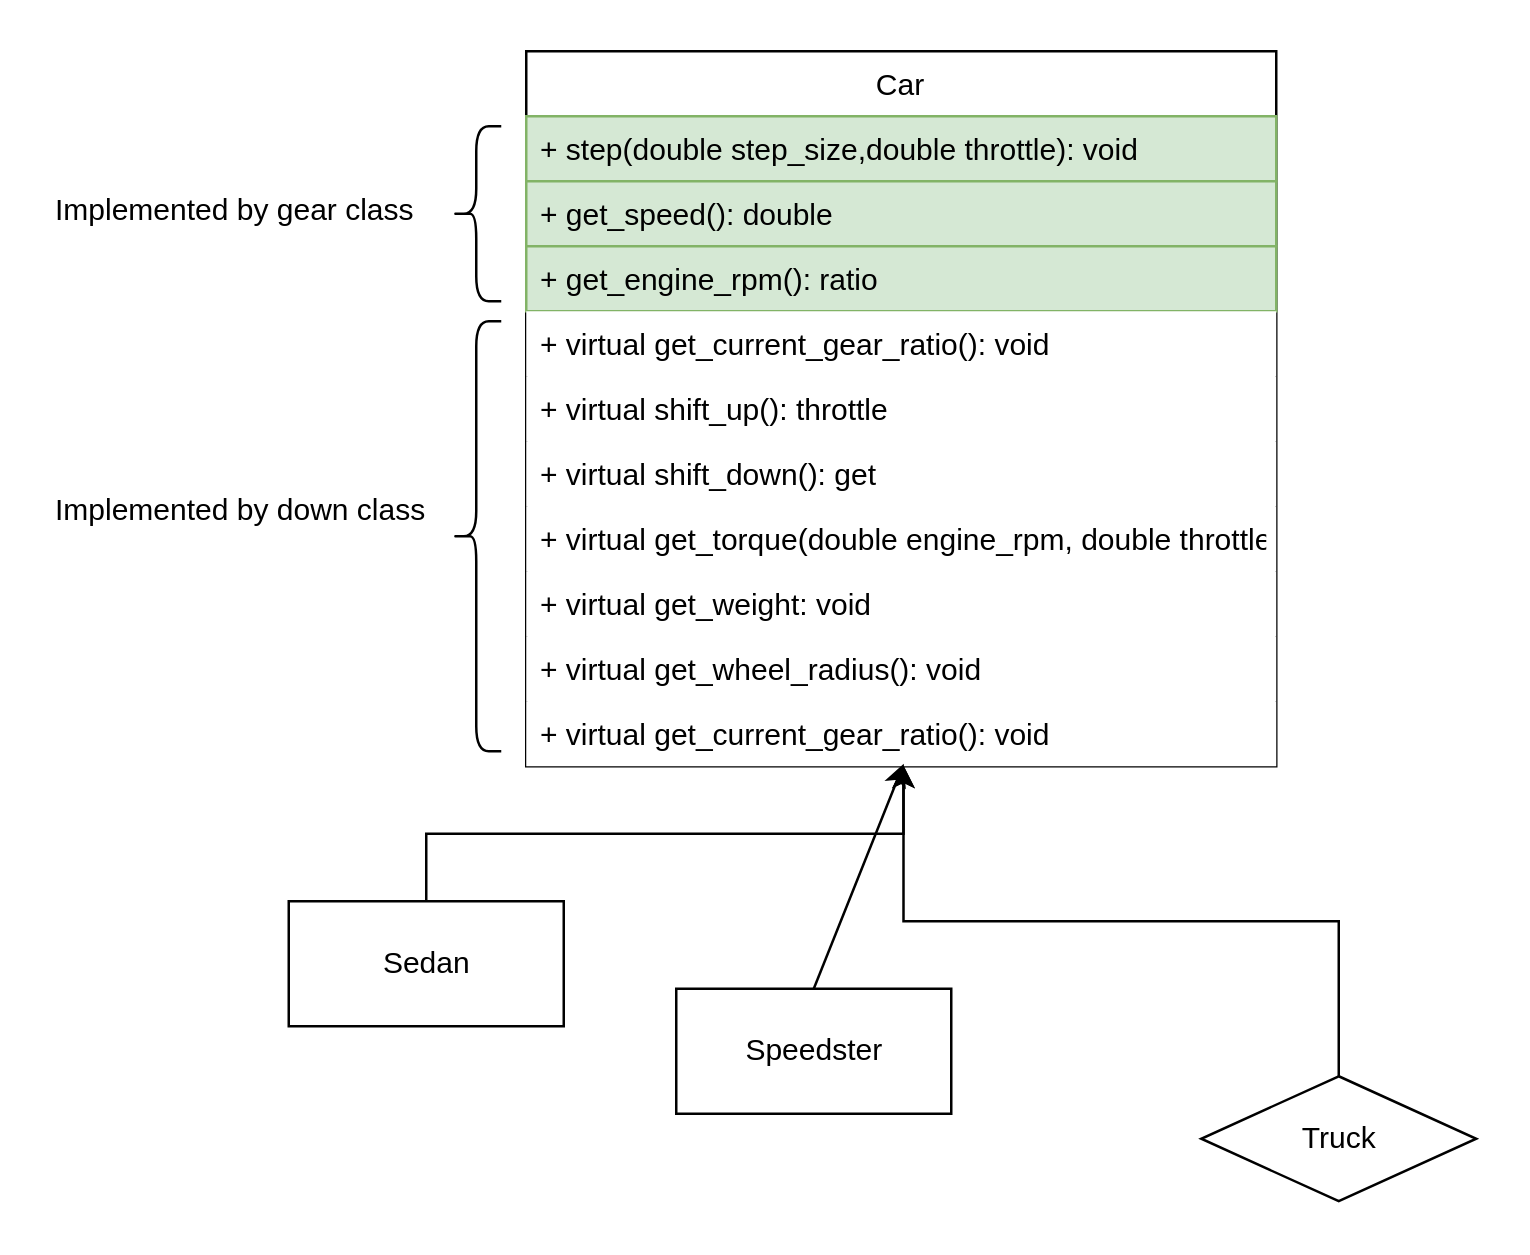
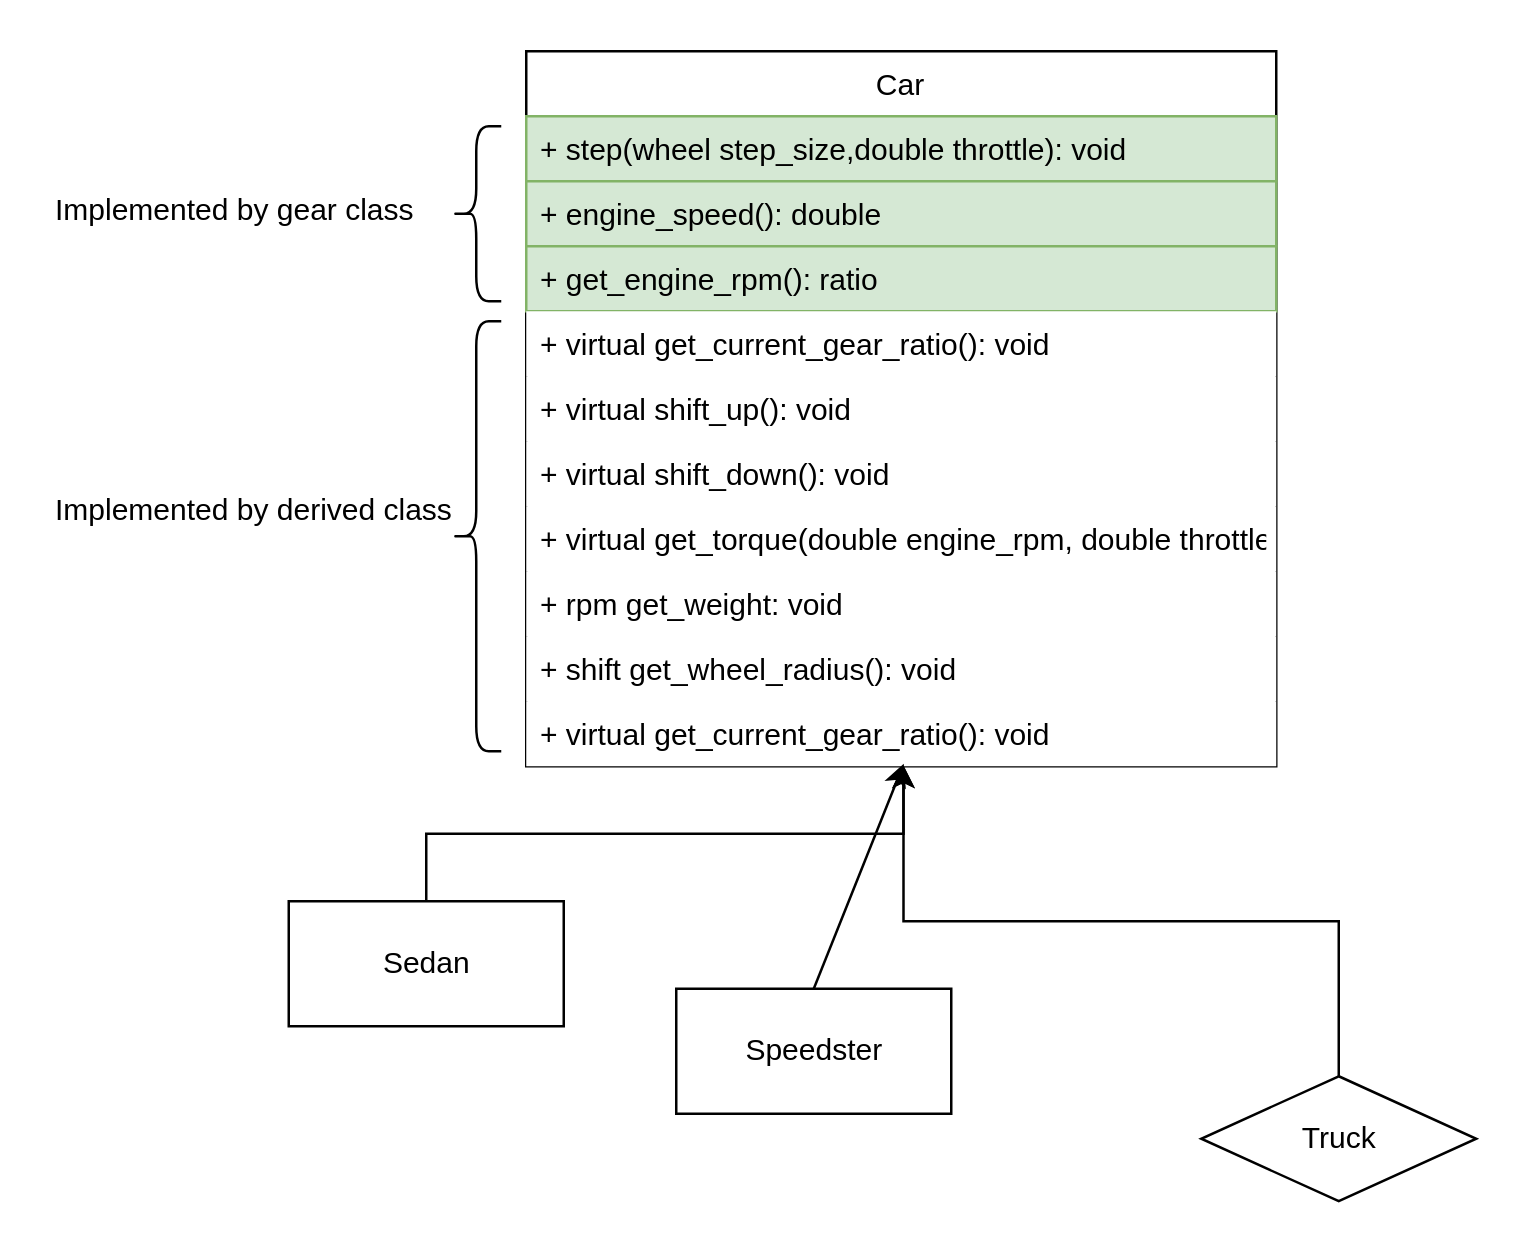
node "+ step(double step_size,double throttle): void": label "+ step(double step_size,double throttle): void" -> "+ step(wheel step_size,double throttle): void"
node "+ get_speed(): double": label "+ get_speed(): double" -> "+ engine_speed(): double"
node "+ virtual shift_up(): throttle": label "+ virtual shift_up(): throttle" -> "+ virtual shift_up(): void"
node "+ virtual shift_down(): get": label "+ virtual shift_down(): get" -> "+ virtual shift_down(): void"
node "Implemented by down class": label "Implemented by down class" -> "Implemented by derived class"
node "+ virtual get_weight: void": label "+ virtual get_weight: void" -> "+ rpm get_weight: void"
node "+ virtual get_wheel_radius(): void": label "+ virtual get_wheel_radius(): void" -> "+ shift get_wheel_radius(): void"
